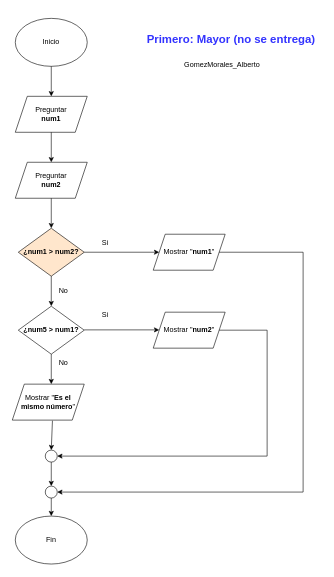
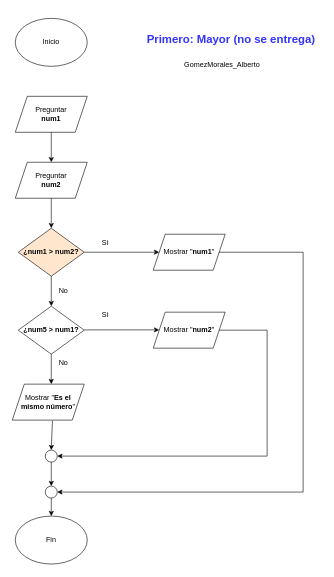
edge "Inicio" -> "Preguntar num1": removed
